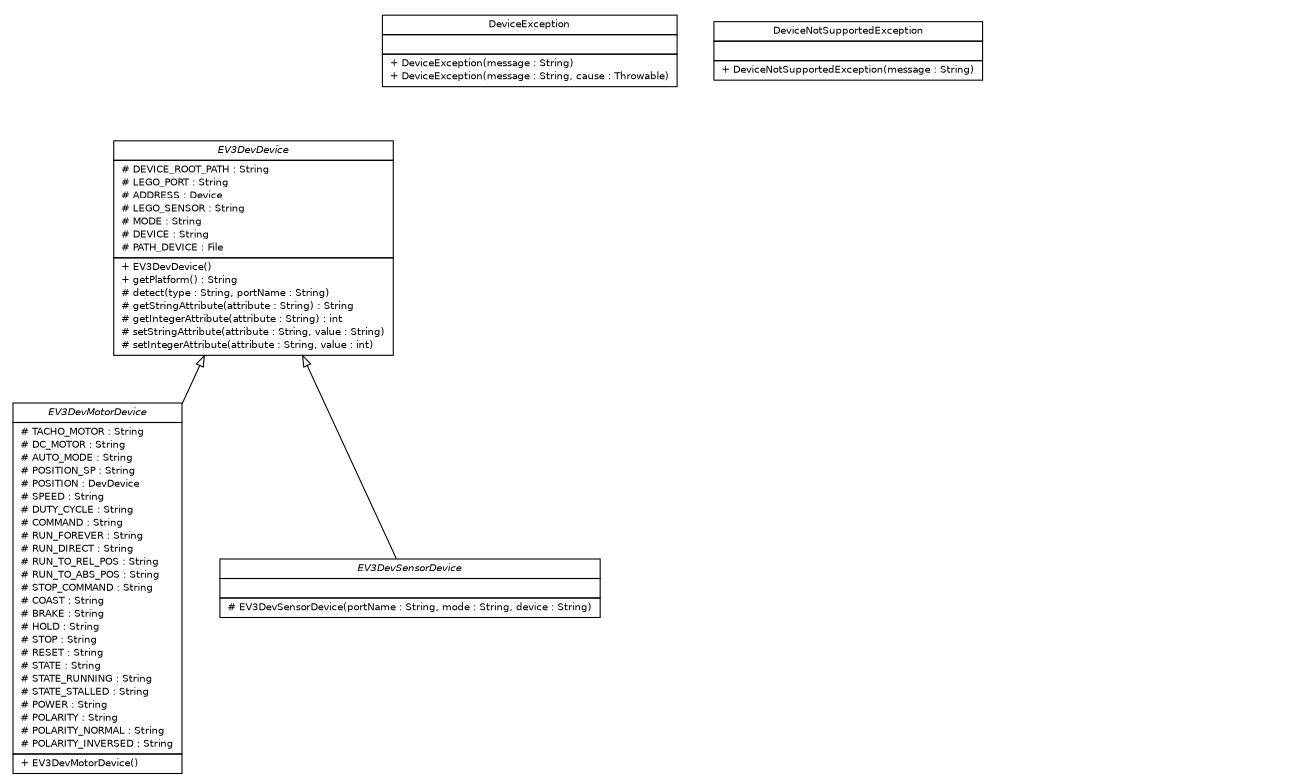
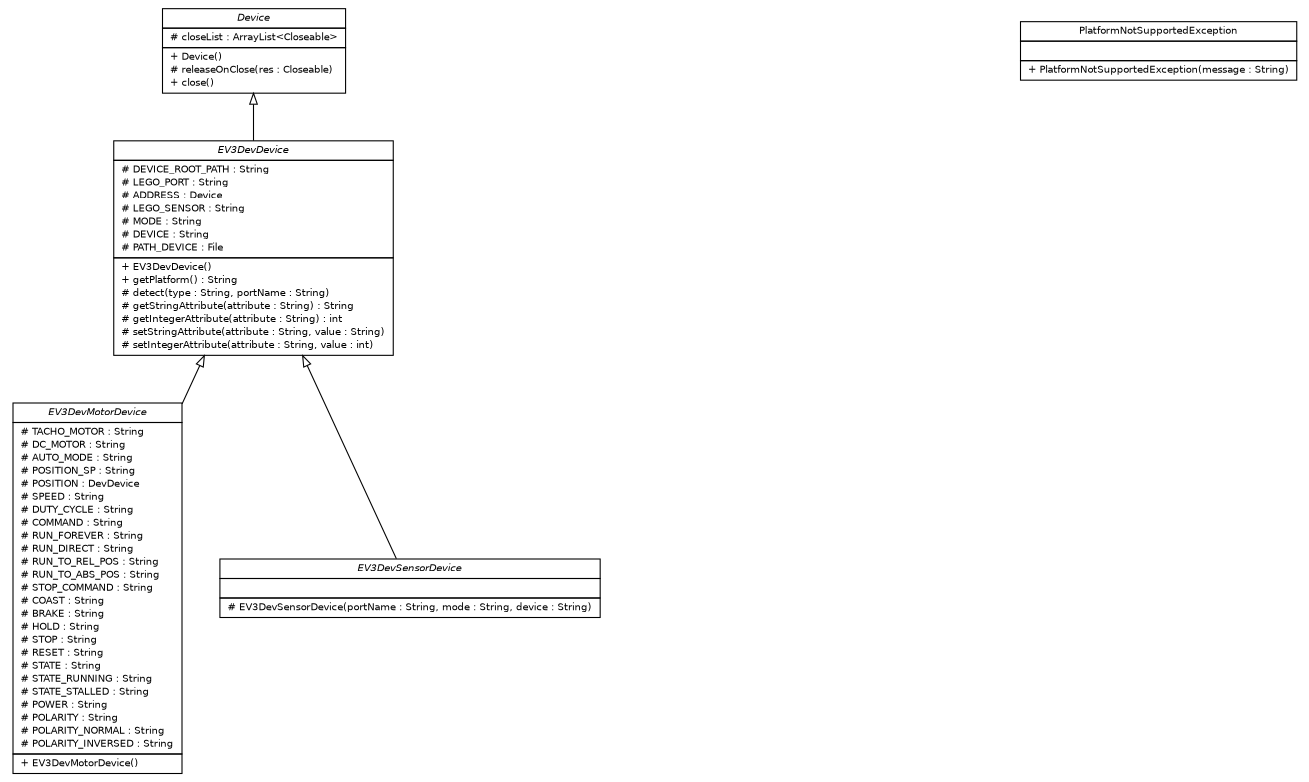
node "Device": added
node "DeviceException": removed
node "DeviceNotSupportedException": removed
node "PlatformNotSupportedException": added
